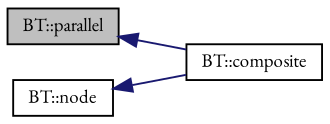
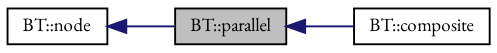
edge "BT::composite" -> "BT::node": now "BT::parallel" -> "BT::node"
